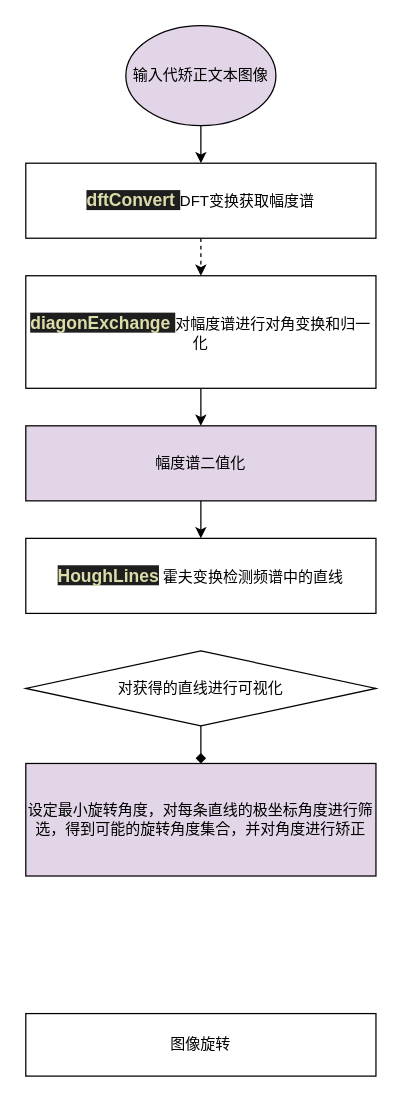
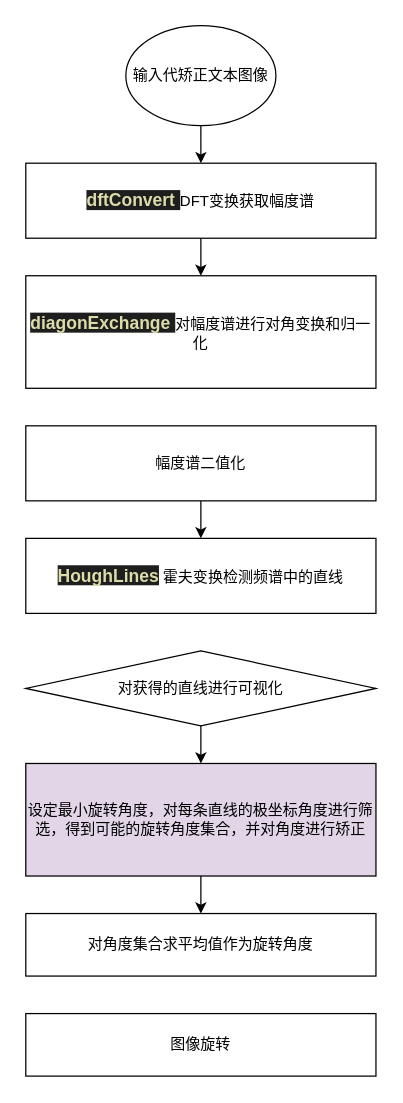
node "输入代矫正文本图像": fillcolor #e1d5e7 -> #ffffff
edge "dftConvert DFT变换获取幅度谱" -> "diagonExchange 对幅度谱进行对角变换和归一化": style dashed -> solid
edge "diagonExchange 对幅度谱进行对角变换和归一化" -> "幅度谱二值化": removed
node "幅度谱二值化": fillcolor #e1d5e7 -> #ffffff
edge "对获得的直线进行可视化" -> "设定最小旋转角度，对每条直线的极坐标角度进行筛选，得到可能的旋转角度集合，并对角度进行矫正": arrowhead diamond -> classic
edge "设定最小旋转角度，对每条直线的极坐标角度进行筛选，得到可能的旋转角度集合，并对角度进行矫正" -> "对角度集合求平均值作为旋转角度": added
node "对角度集合求平均值作为旋转角度": added
